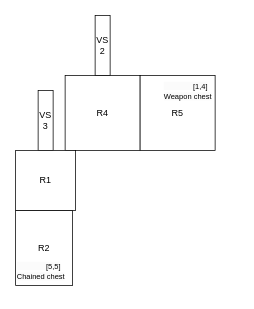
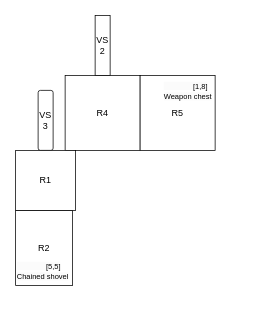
node "[1,4]Weapon chest": label "[1,4]Weapon chest" -> "[1,8]Weapon chest"
node "VS 3": shape rectangle -> rounded rectangle
node "[5,5]Chained chest": label "[5,5]Chained chest" -> "[5,5]Chained shovel"
